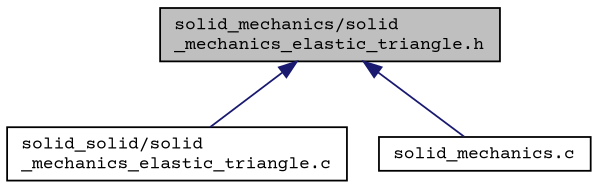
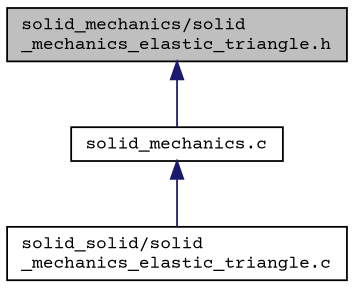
edge "solid_solid/solid _mechanics_elastic_triangle.c" -> "solid_mechanics/solid _mechanics_elastic_triangle.h": now "solid_solid/solid _mechanics_elastic_triangle.c" -> "solid_mechanics.c"
